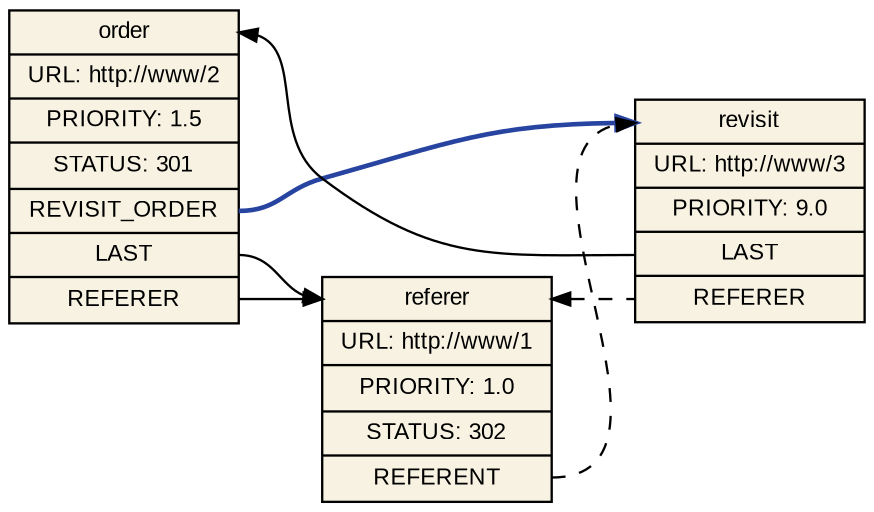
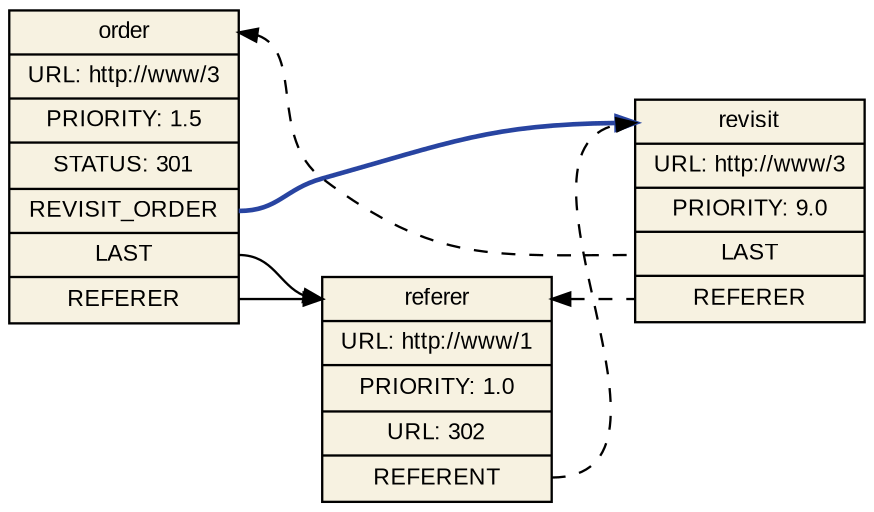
node "order": text "URL: http://www/2" -> "URL: http://www/3"
edge "revisit" -> "order": style solid -> dashed
node "referer": text "STATUS: 302" -> "URL: 302"
